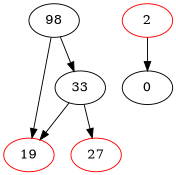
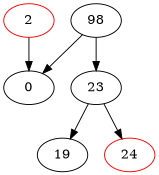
edge "98" -> "19": now "98" -> "0"
node "33": label "33" -> "23"
node "19": color red -> black
node "27": label "27" -> "24"
